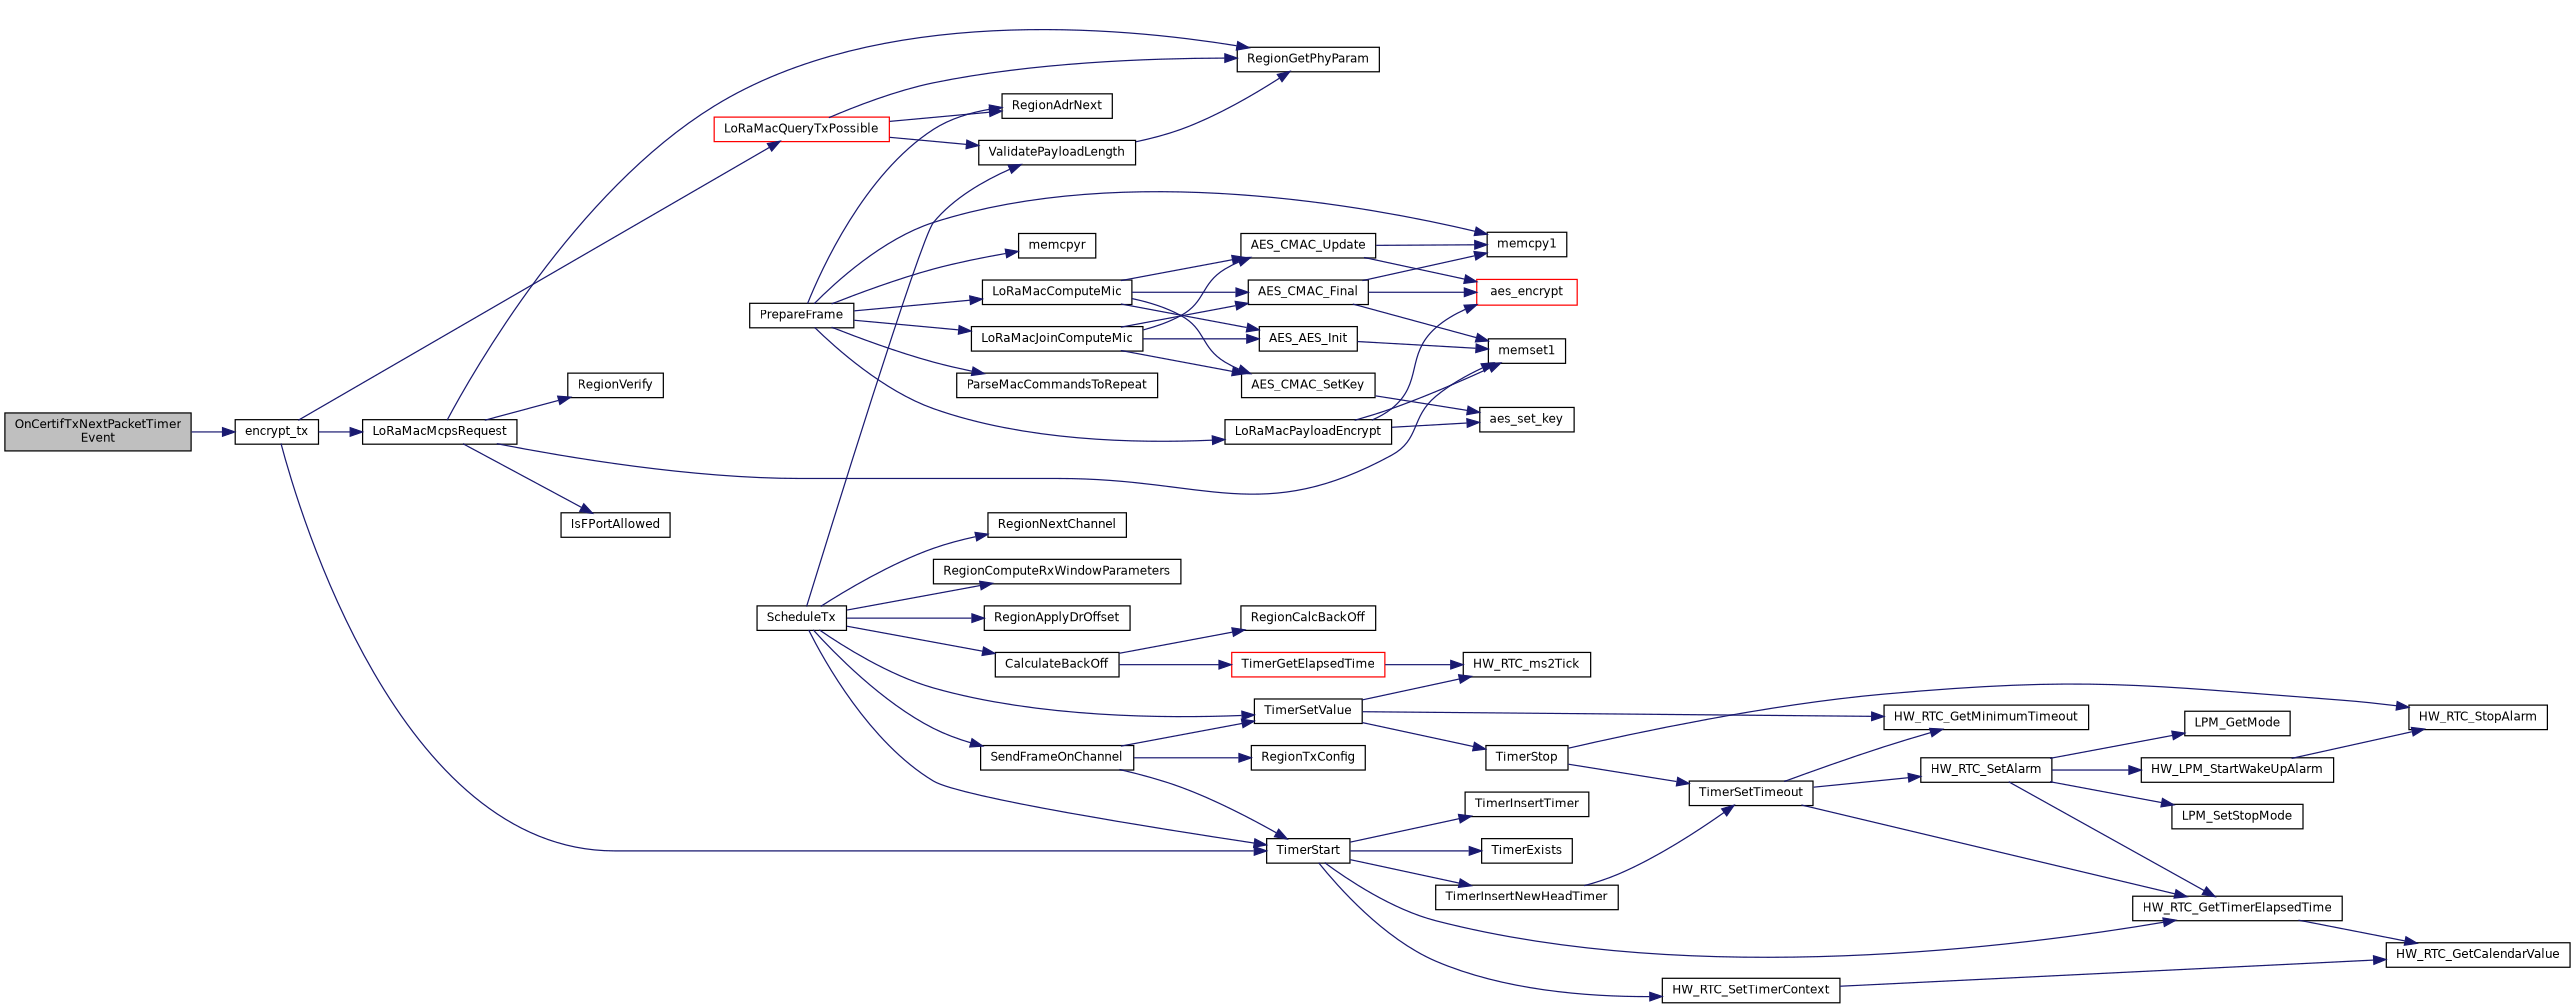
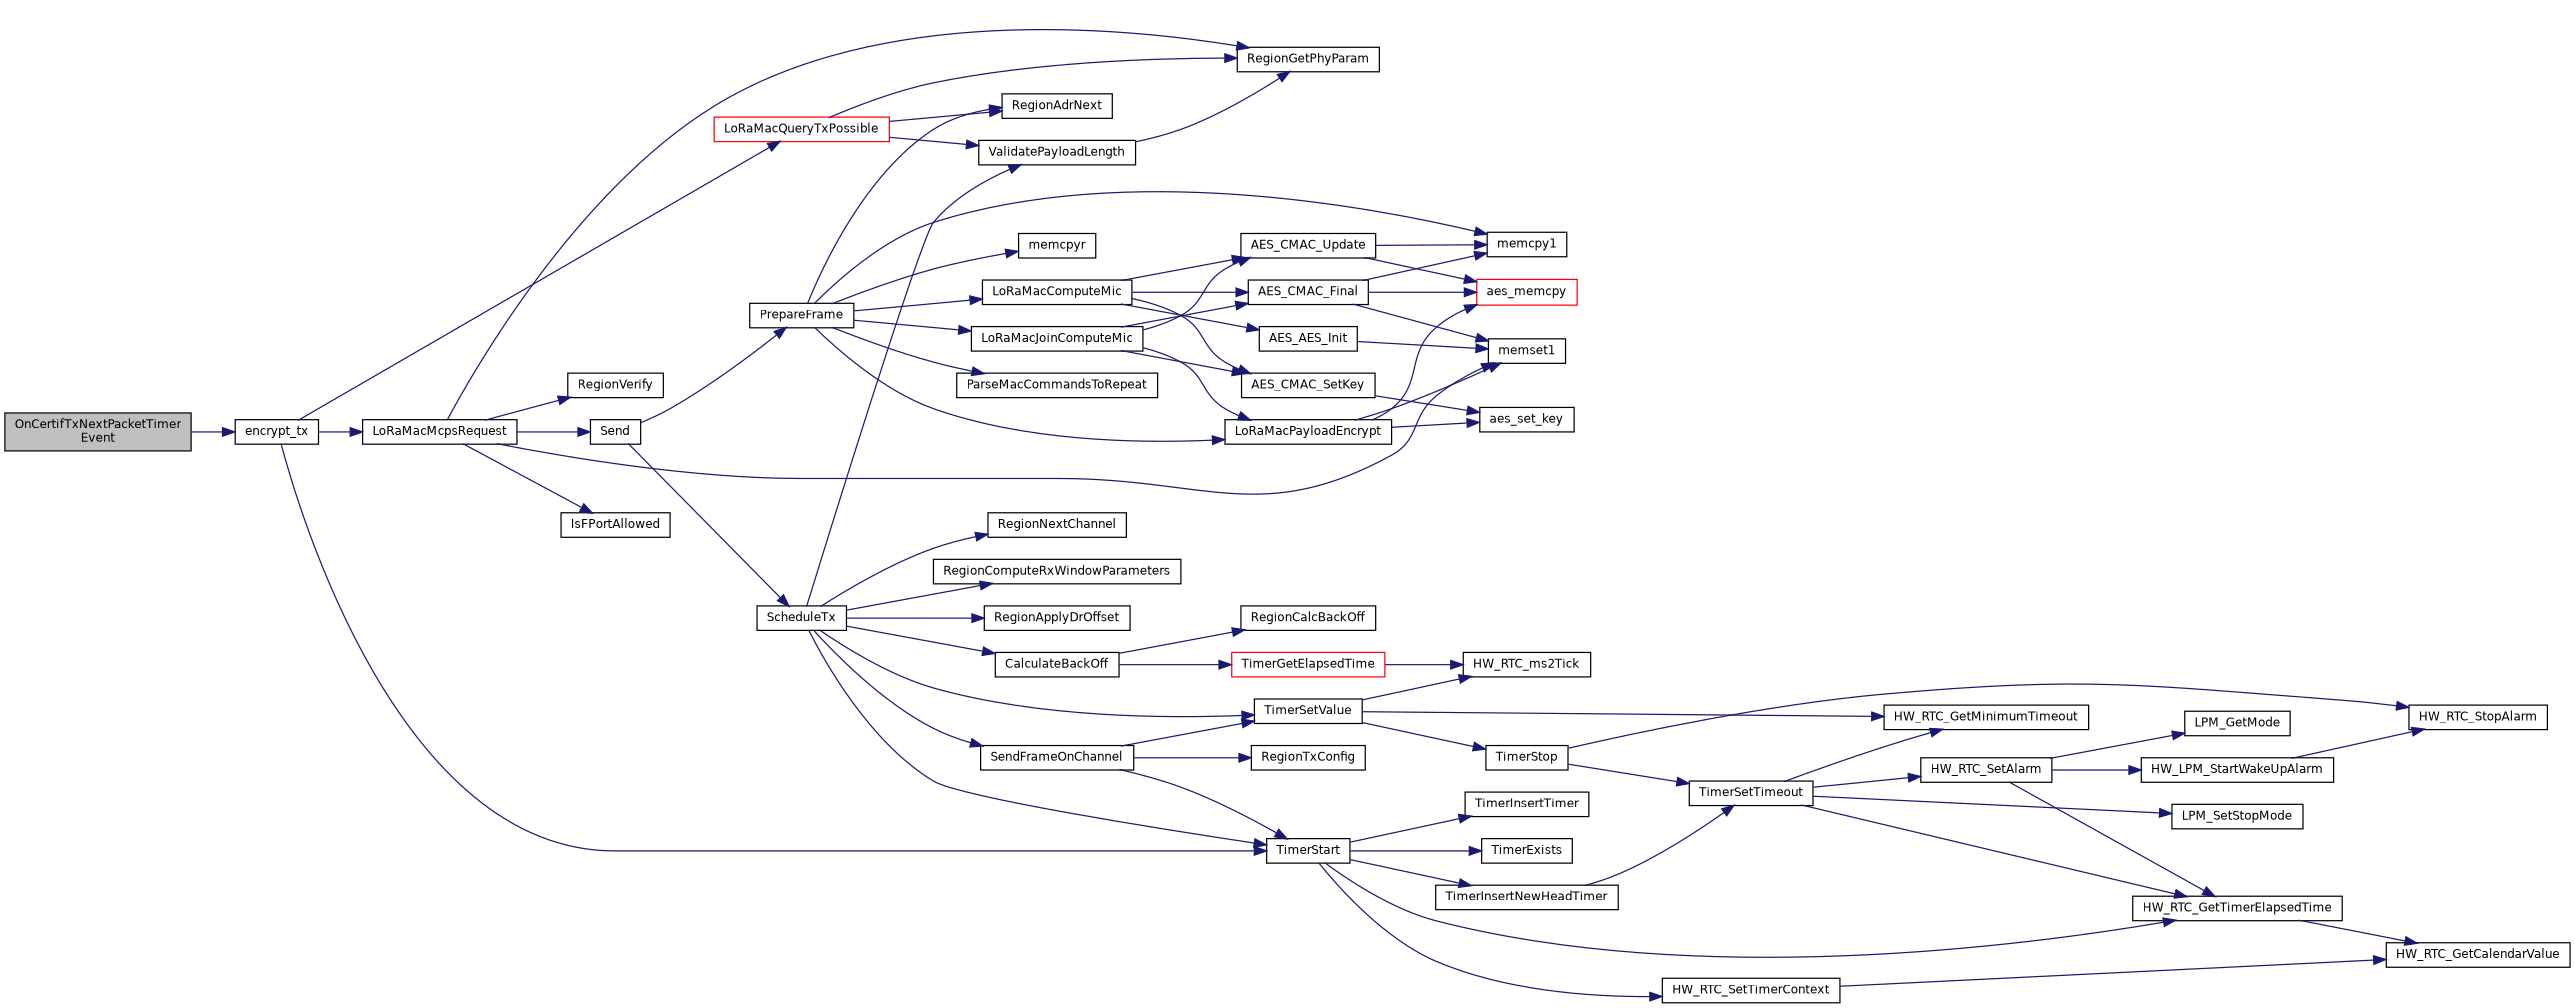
node "aes_encrypt": label "aes_encrypt" -> "aes_memcpy"
edge "LoRaMacJoinComputeMic" -> "AES_AES_Init": now "LoRaMacJoinComputeMic" -> "LoRaMacPayloadEncrypt"
node "Send": added
edge "HW_RTC_SetAlarm" -> "LPM_SetStopMode": now "TimerSetTimeout" -> "LPM_SetStopMode"
